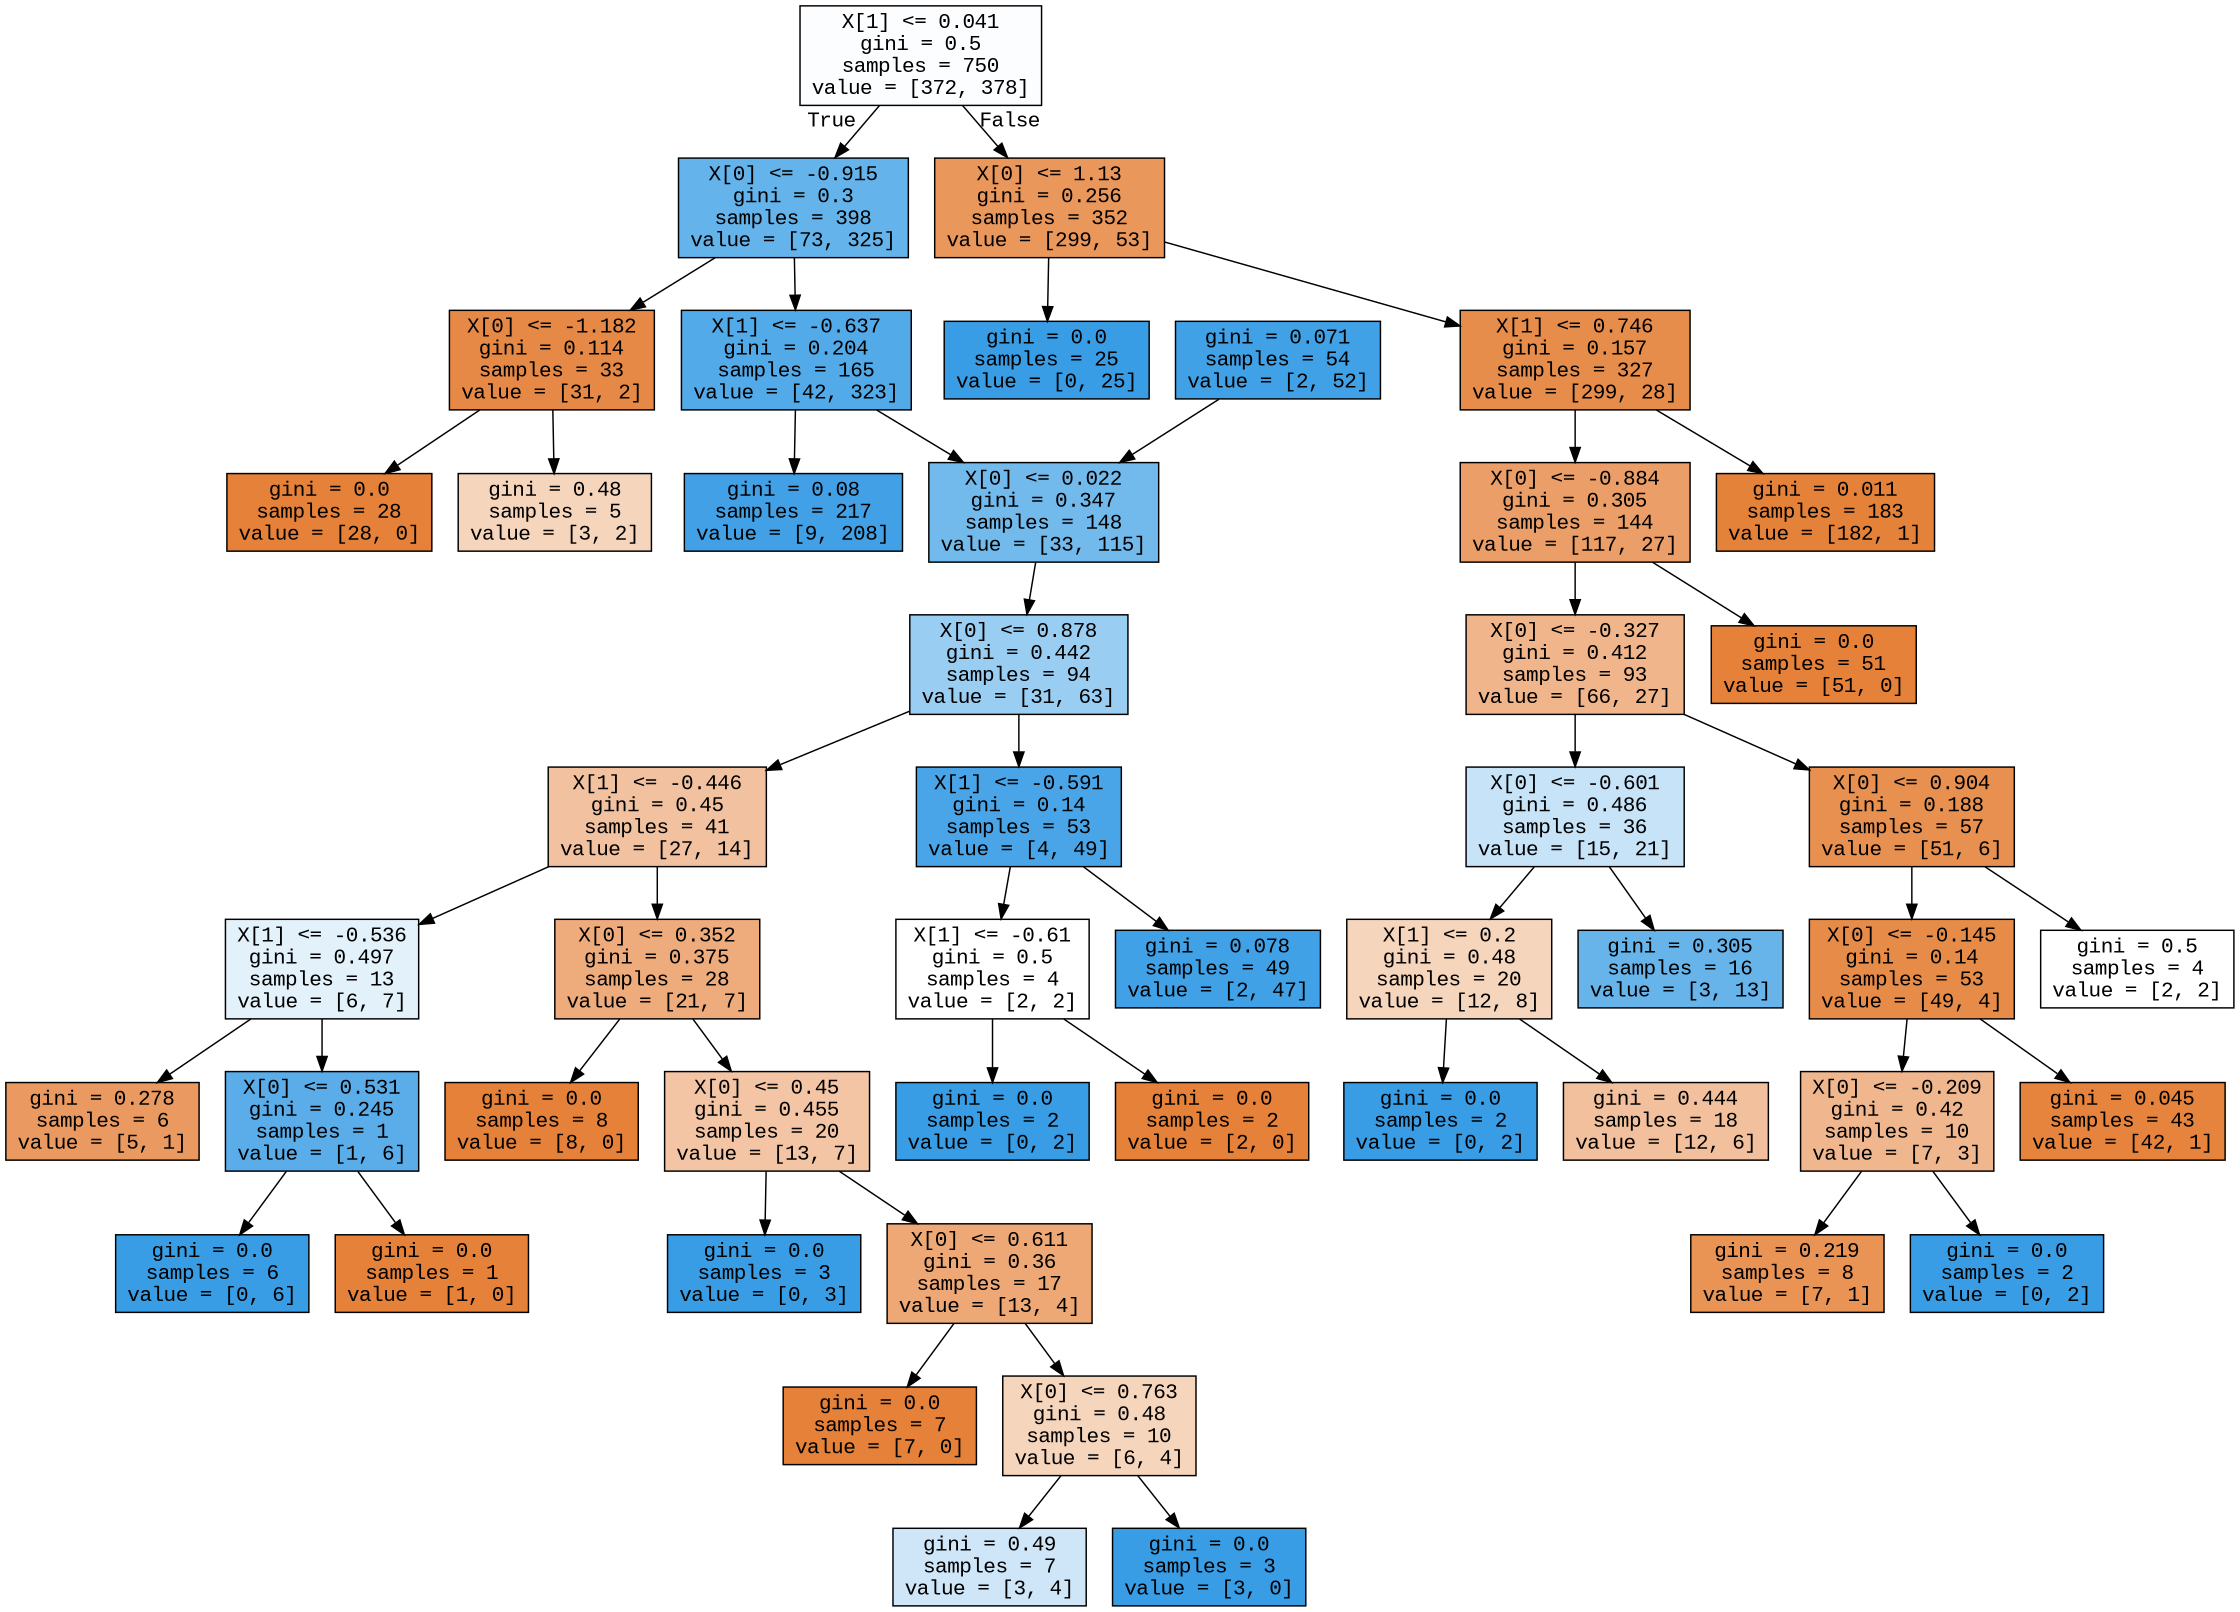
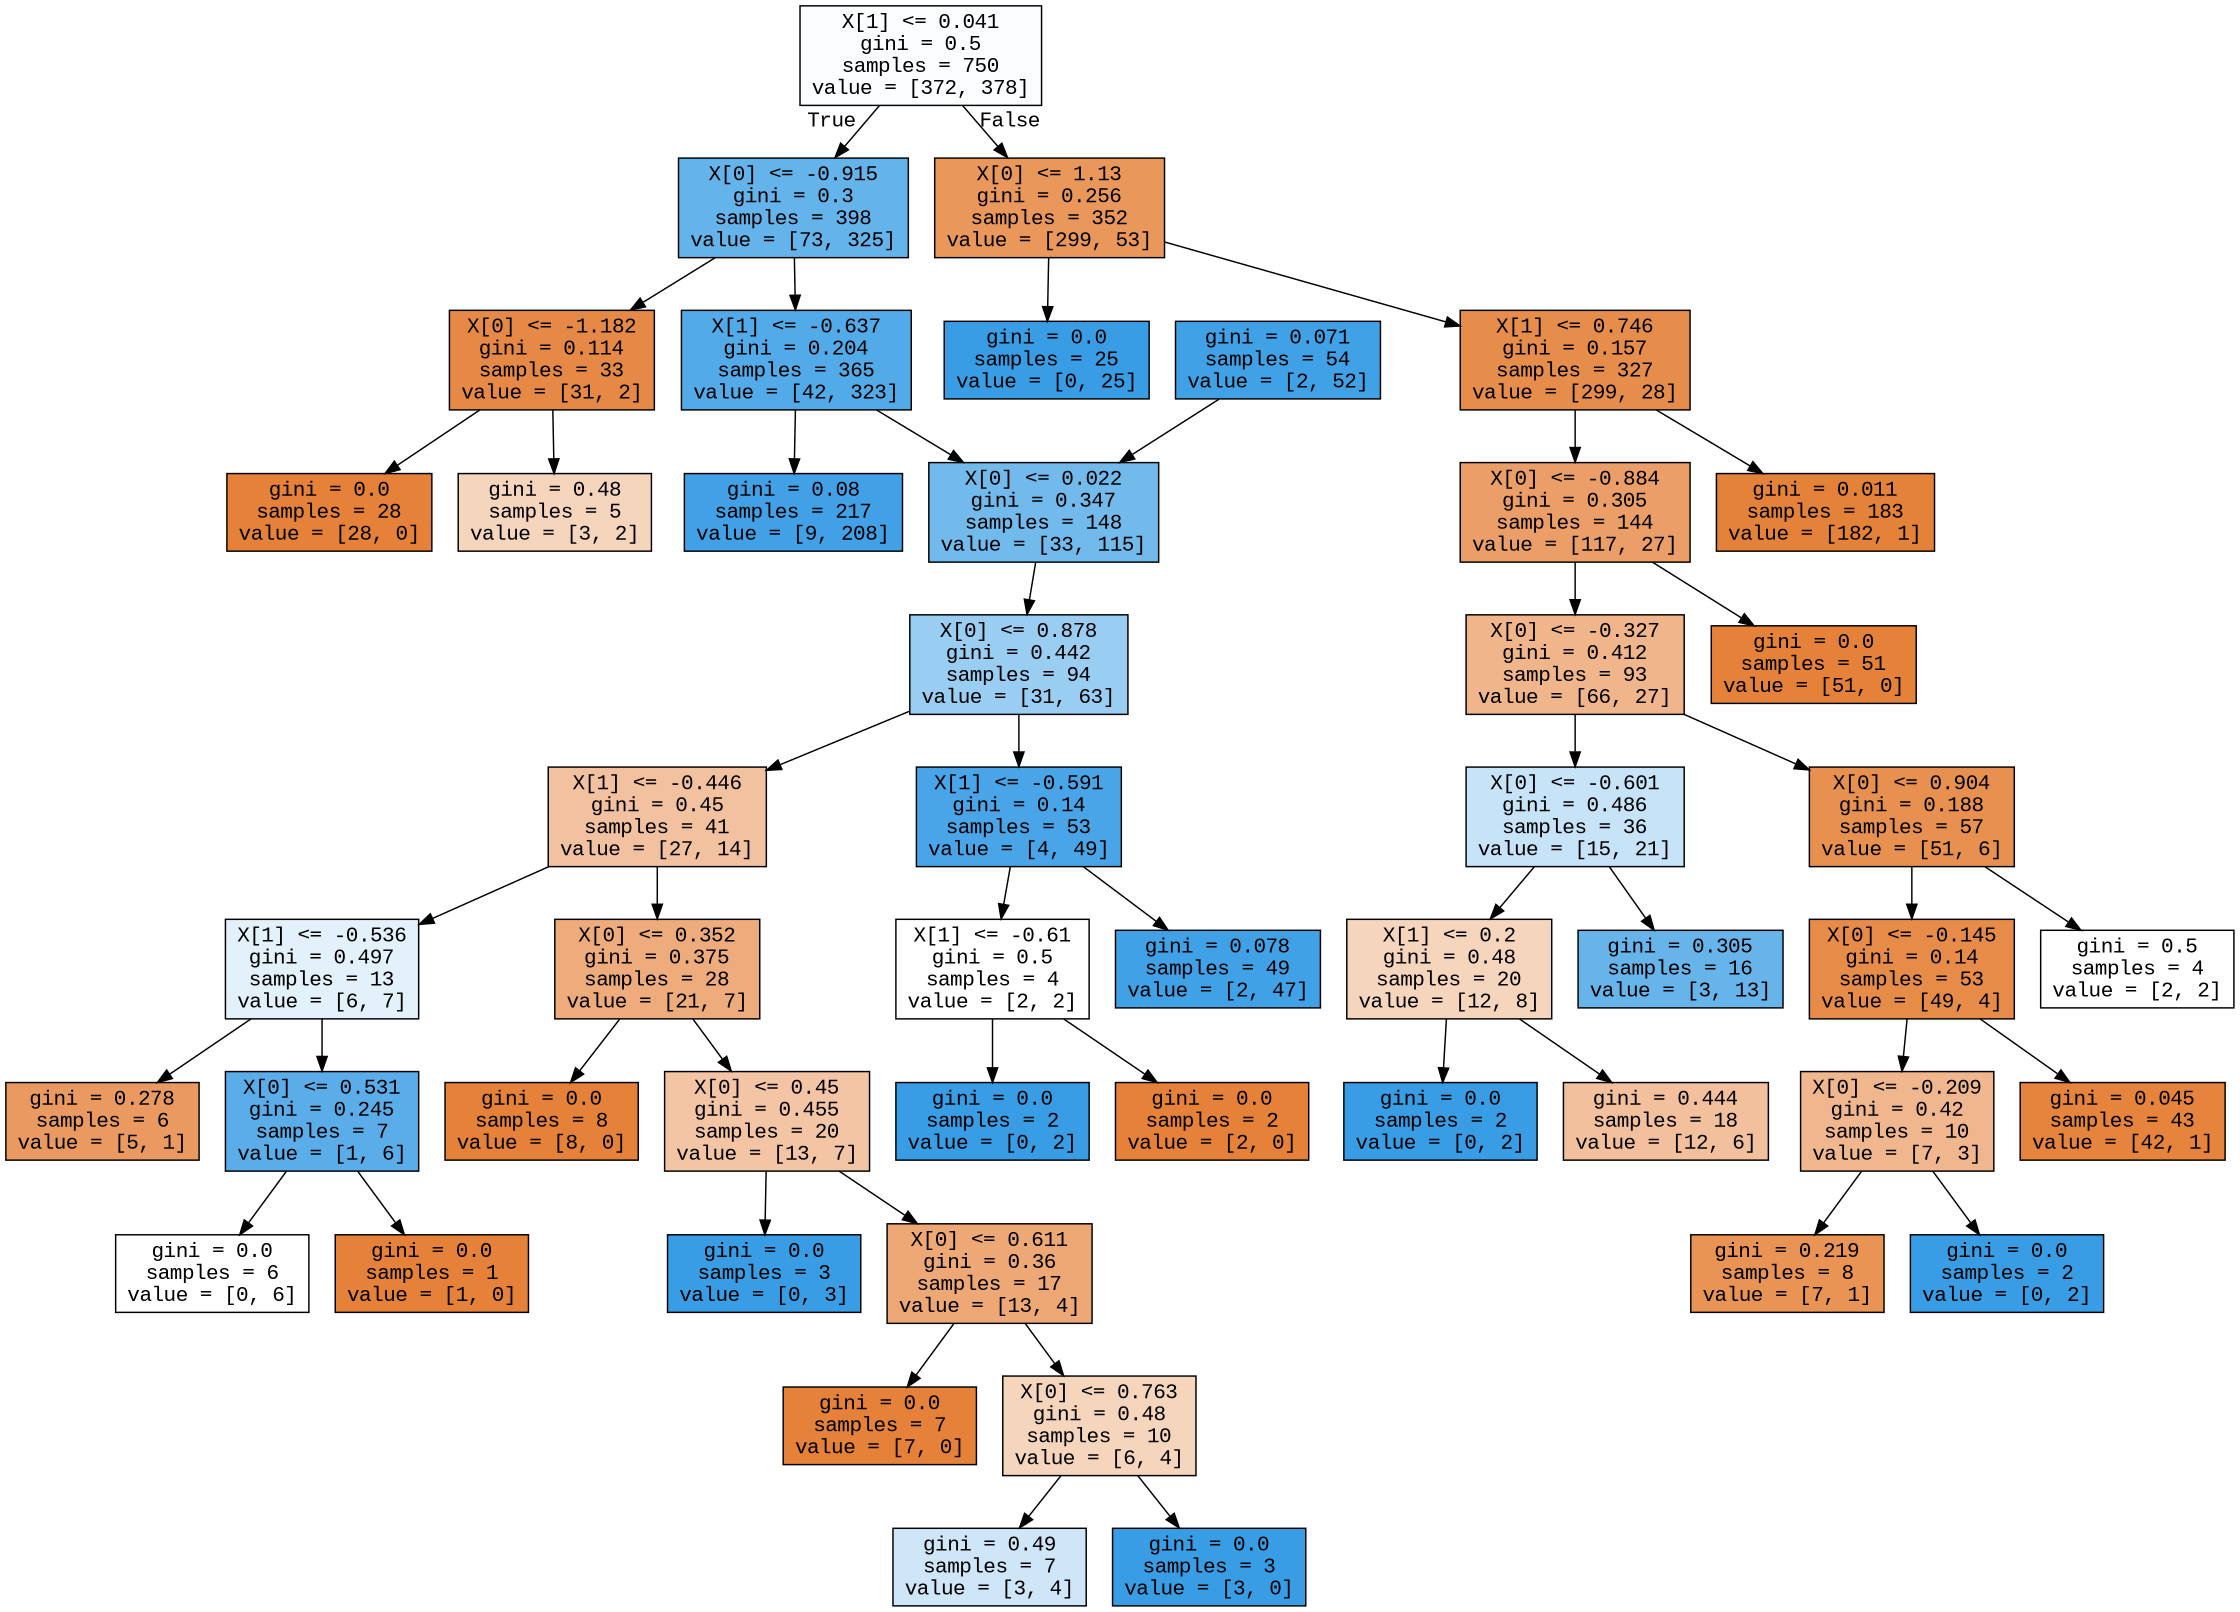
node "X[1] <= -0.637 gini = 0.204 samples = 165 value = [42, 323]": label "X[1] <= -0.637 gini = 0.204 samples = 165 value = [42, 323]" -> "X[1] <= -0.637 gini = 0.204 samples = 365 value = [42, 323]"
node "X[0] <= 0.531 gini = 0.245 samples = 1 value = [1, 6]": label "X[0] <= 0.531 gini = 0.245 samples = 1 value = [1, 6]" -> "X[0] <= 0.531 gini = 0.245 samples = 7 value = [1, 6]"
node "gini = 0.0 samples = 6 value = [0, 6]": fillcolor #399de5 -> #ffffff
